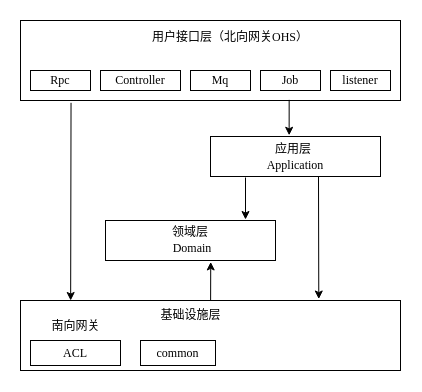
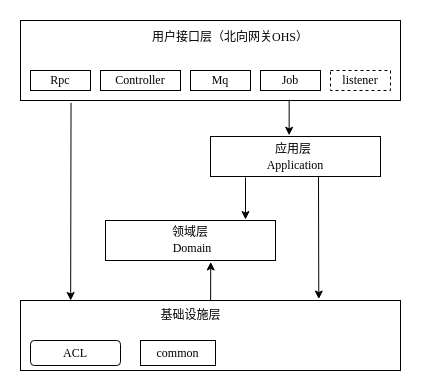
node "listener": style solid -> dashed
node "南向网关": removed
node "ACL": shape rectangle -> rounded rectangle
